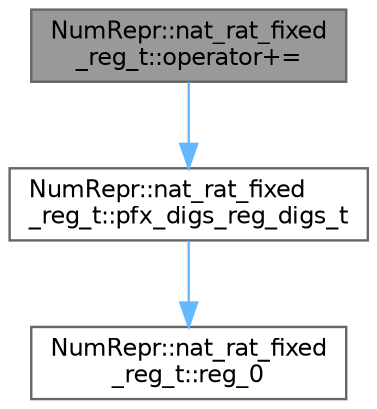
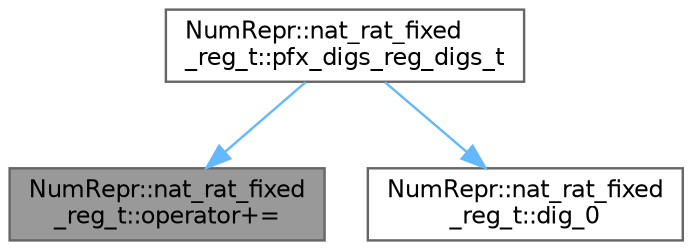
edge "NumRepr::nat_rat_fixed _reg_t::operator+=" -> "NumRepr::nat_rat_fixed _reg_t::pfx_digs_reg_digs_t": reversed
node "NumRepr::nat_rat_fixed _reg_t::reg_0": label "NumRepr::nat_rat_fixed _reg_t::reg_0" -> "NumRepr::nat_rat_fixed _reg_t::dig_0"
